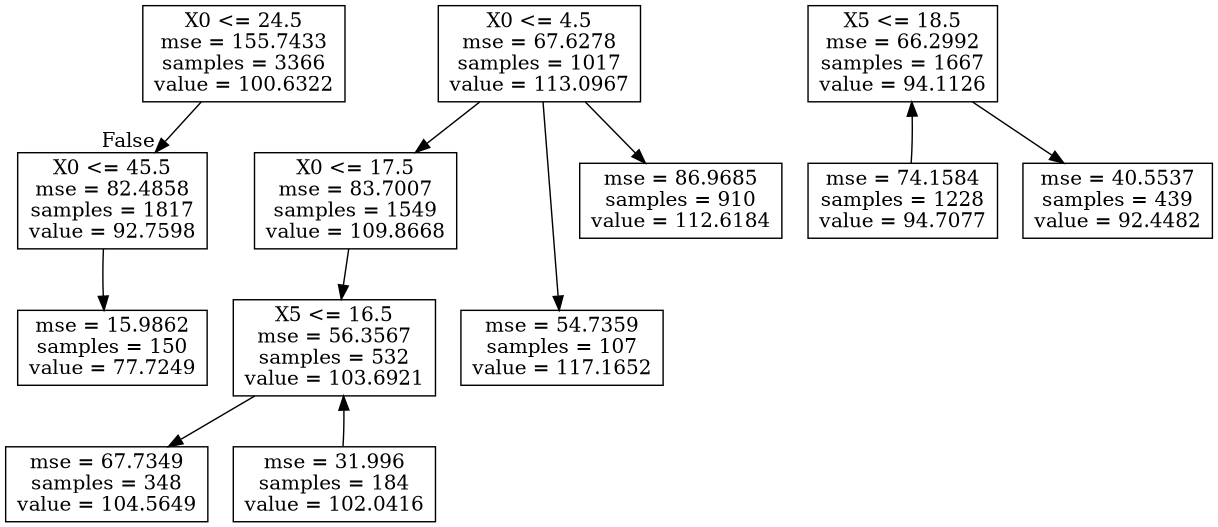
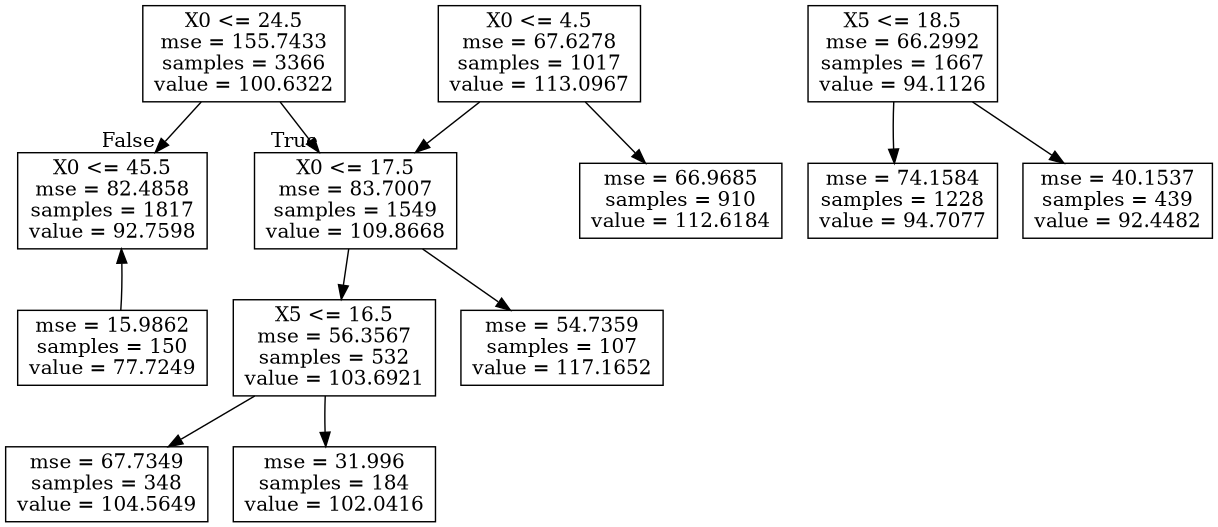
edge "X0 <= 24.5 mse = 155.7433 samples = 3366 value = 100.6322" -> "X0 <= 17.5 mse = 83.7007 samples = 1549 value = 109.8668": added
edge "mse = 74.1584 samples = 1228 value = 94.7077" -> "X5 <= 18.5 mse = 66.2992 samples = 1667 value = 94.1126": reversed
edge "X0 <= 4.5 mse = 67.6278 samples = 1017 value = 113.0967" -> "mse = 54.7359 samples = 107 value = 117.1652": now "X0 <= 17.5 mse = 83.7007 samples = 1549 value = 109.8668" -> "mse = 54.7359 samples = 107 value = 117.1652"
node "mse = 86.9685 samples = 910 value = 112.6184": label "mse = 86.9685 samples = 910 value = 112.6184" -> "mse = 66.9685 samples = 910 value = 112.6184"
node "mse = 40.5537 samples = 439 value = 92.4482": label "mse = 40.5537 samples = 439 value = 92.4482" -> "mse = 40.1537 samples = 439 value = 92.4482"
edge "X0 <= 45.5 mse = 82.4858 samples = 1817 value = 92.7598" -> "mse = 15.9862 samples = 150 value = 77.7249": reversed
edge "mse = 31.996 samples = 184 value = 102.0416" -> "X5 <= 16.5 mse = 56.3567 samples = 532 value = 103.6921": reversed
